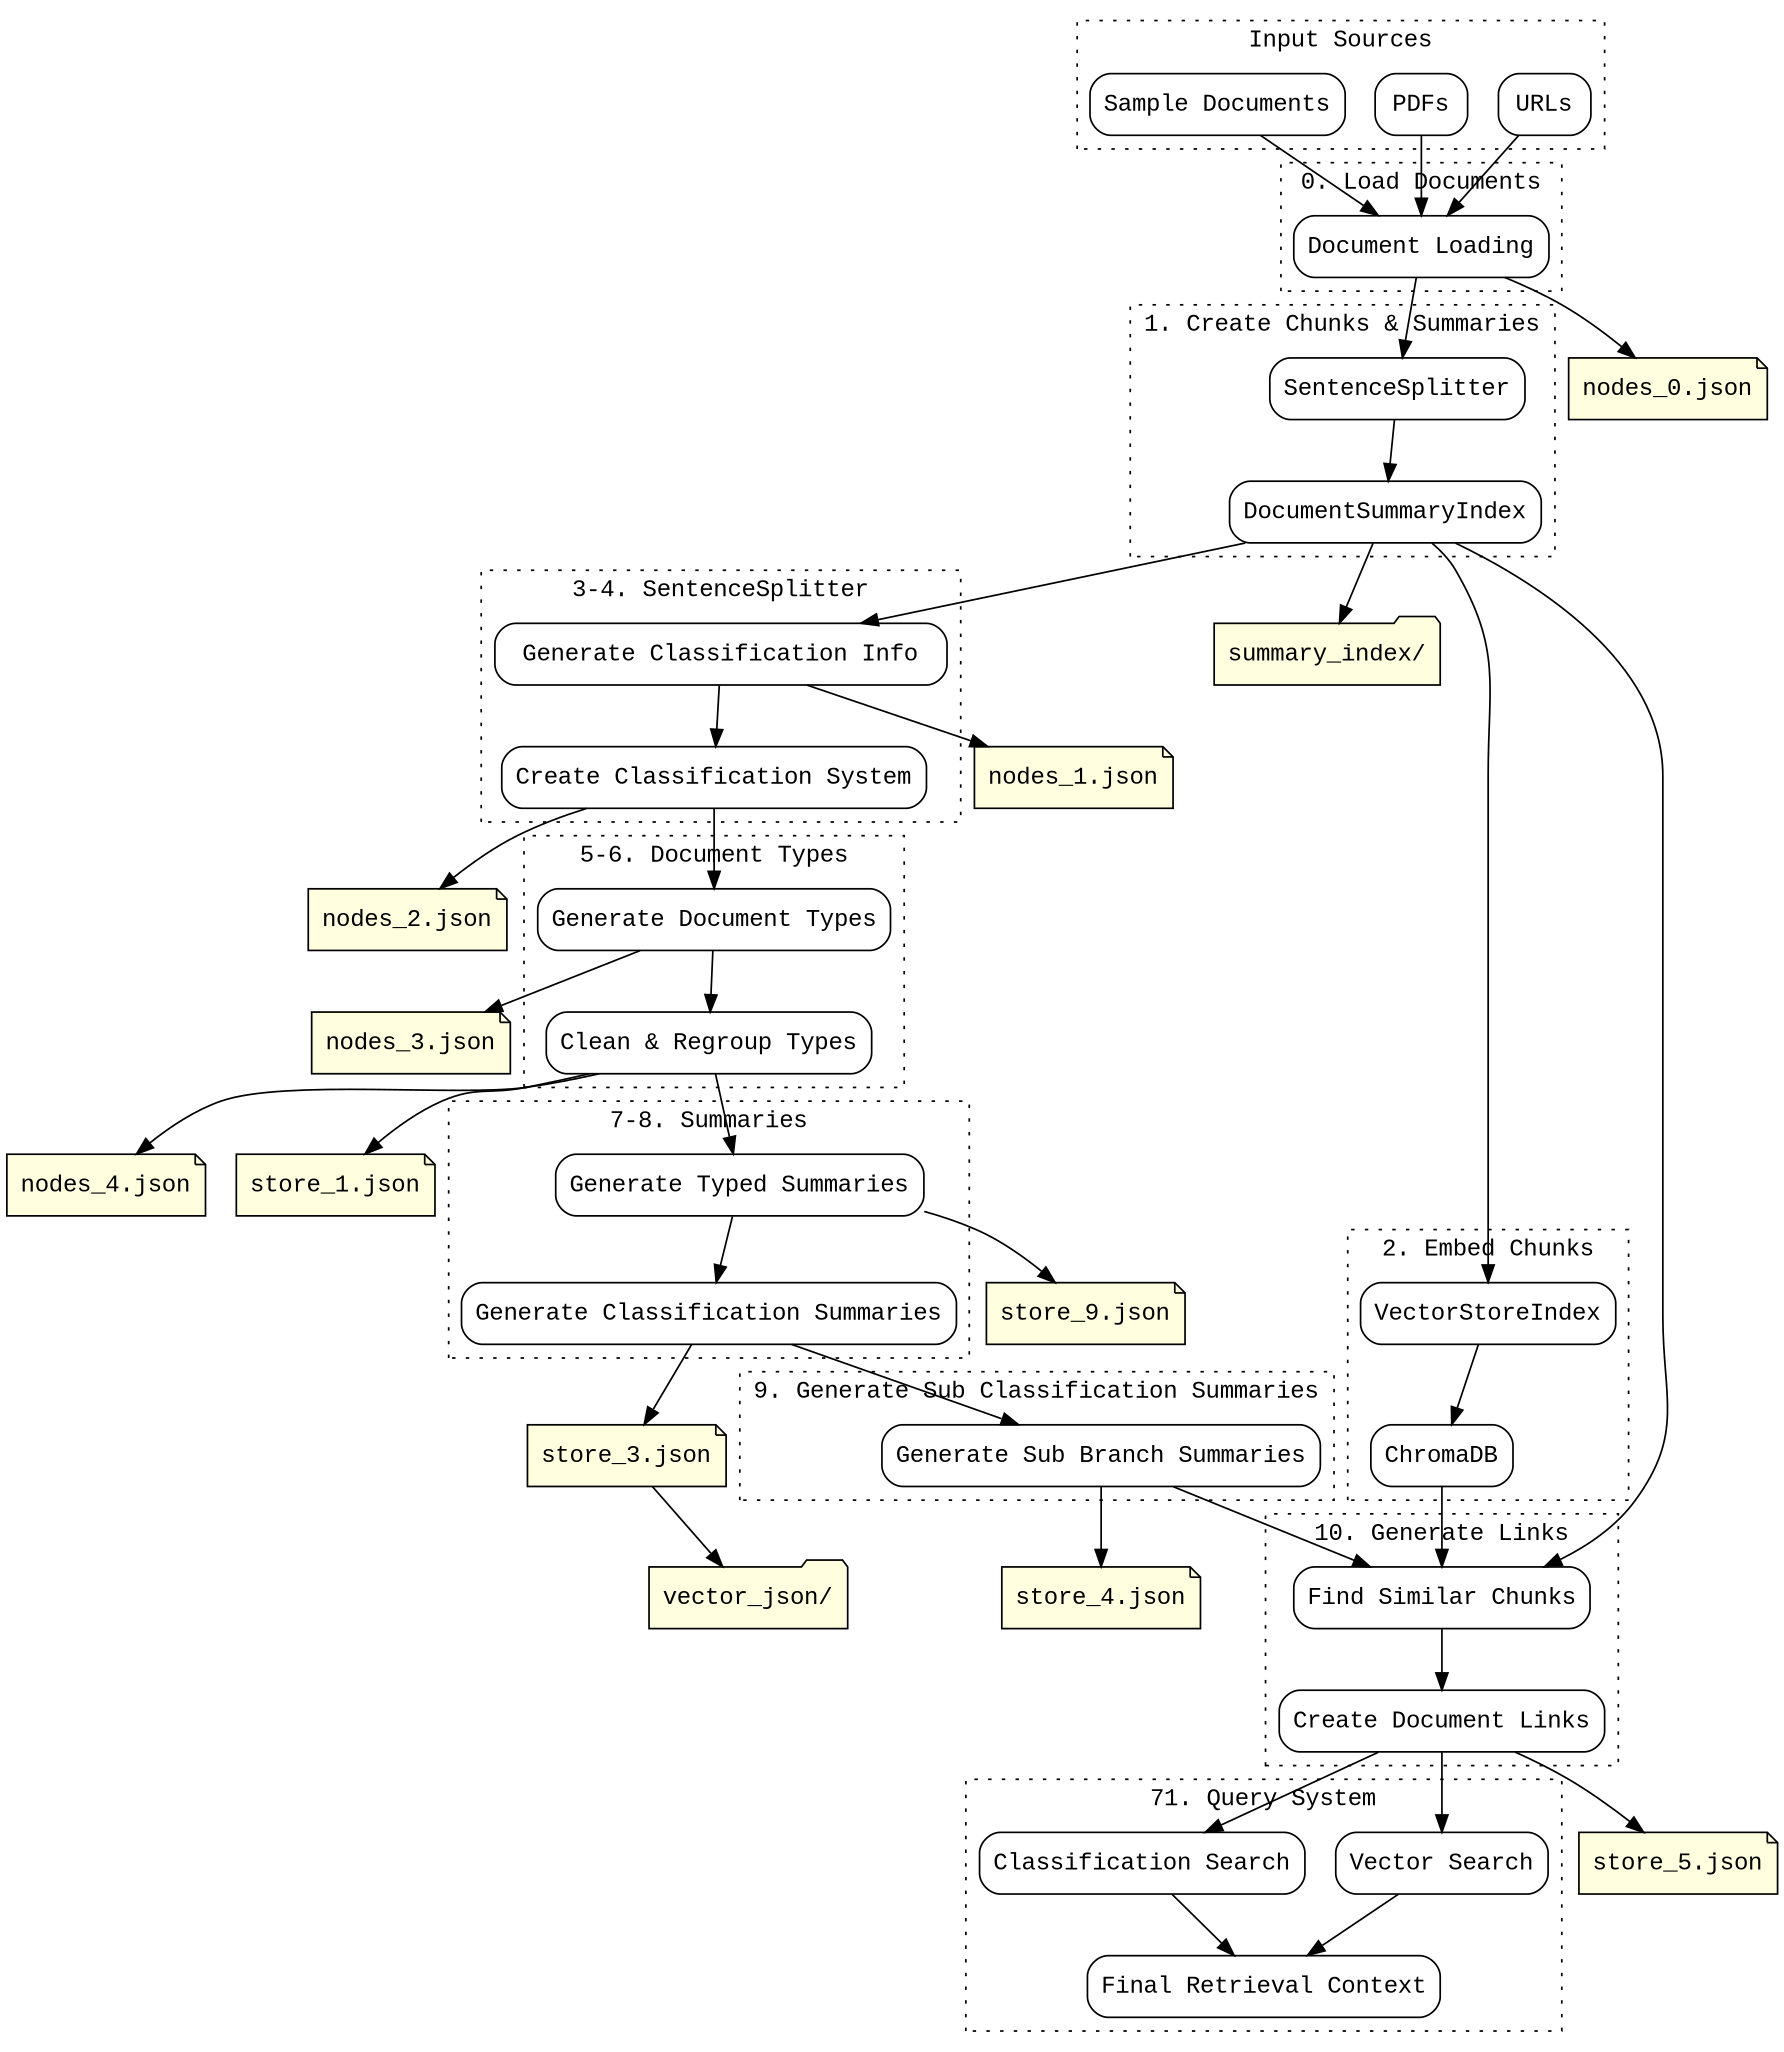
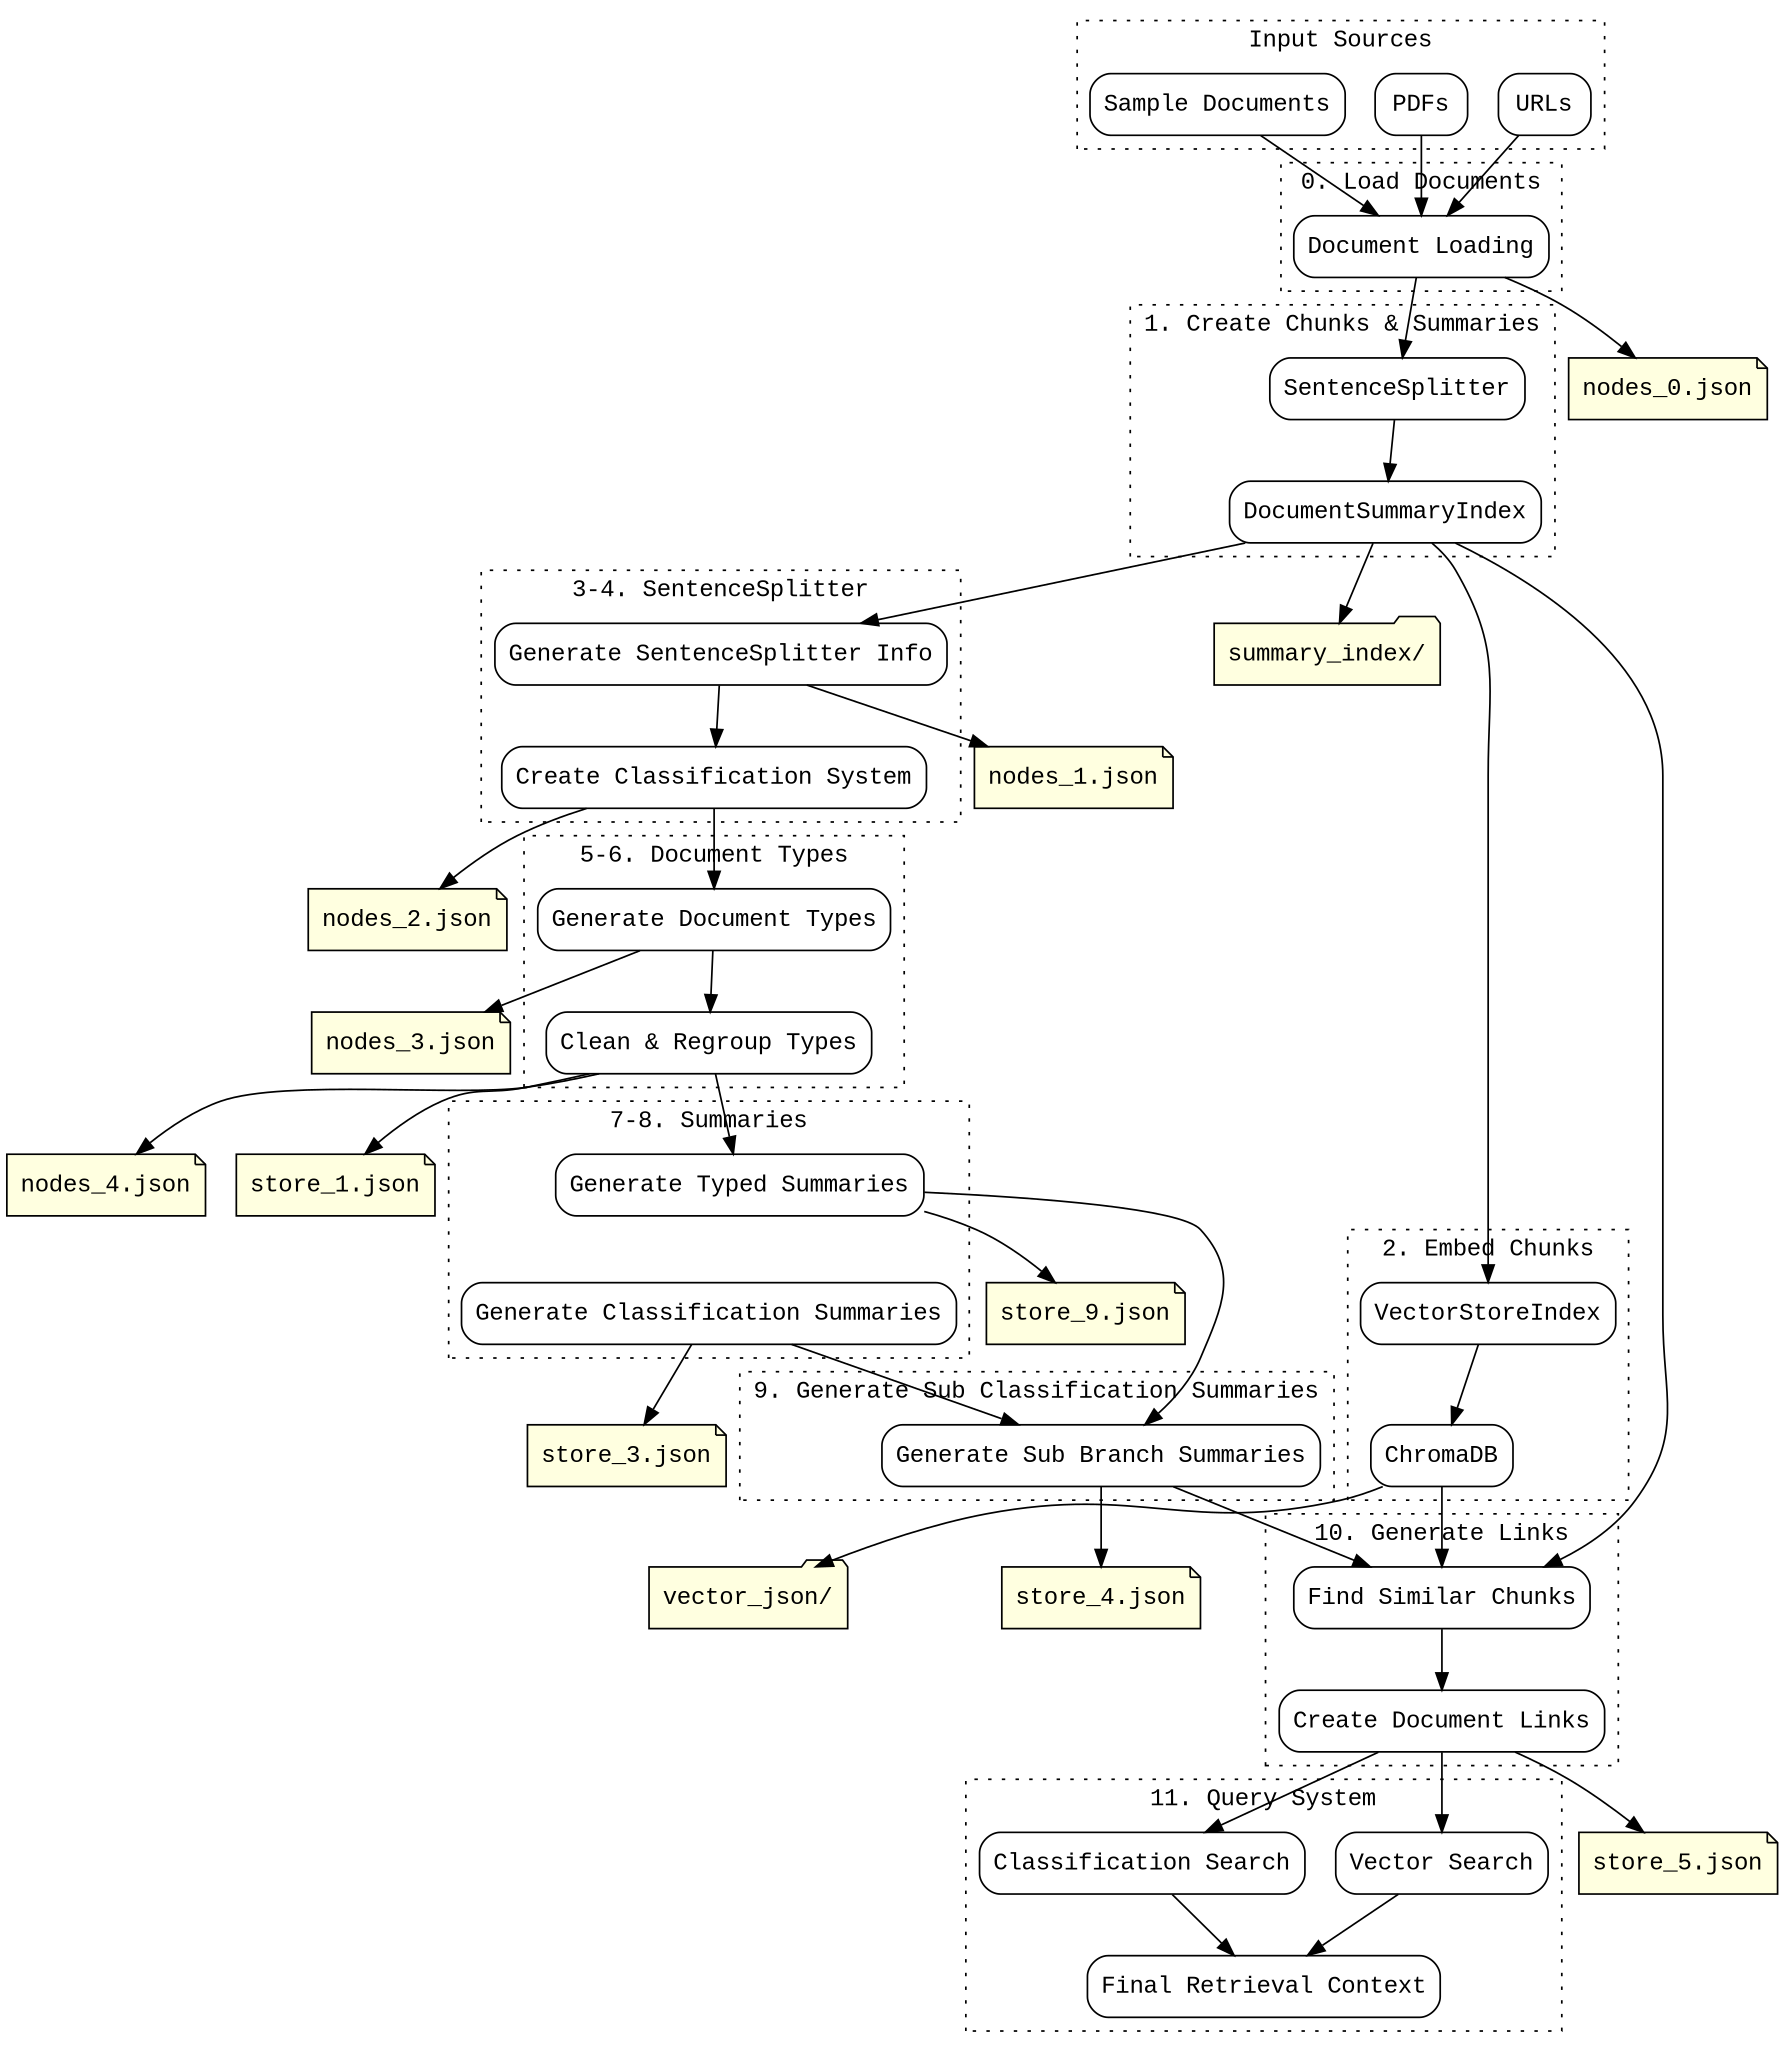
node "Generate Classification Info": label "Generate Classification Info" -> "Generate SentenceSplitter Info"
edge "Generate Typed Summaries" -> "Generate Classification Summaries": now "Generate Typed Summaries" -> "Generate Sub Branch Summaries"
edge "store_3.json" -> "vector_json/": now "ChromaDB" -> "vector_json/"
cluster "71. Query System": label "71. Query System" -> "11. Query System"
